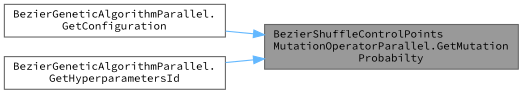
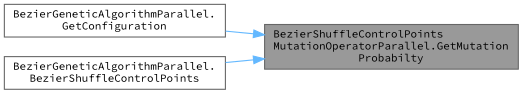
node "BezierGeneticAlgorithmParallel. GetHyperparametersId": label "BezierGeneticAlgorithmParallel. GetHyperparametersId" -> "BezierGeneticAlgorithmParallel. BezierShuffleControlPoints"
